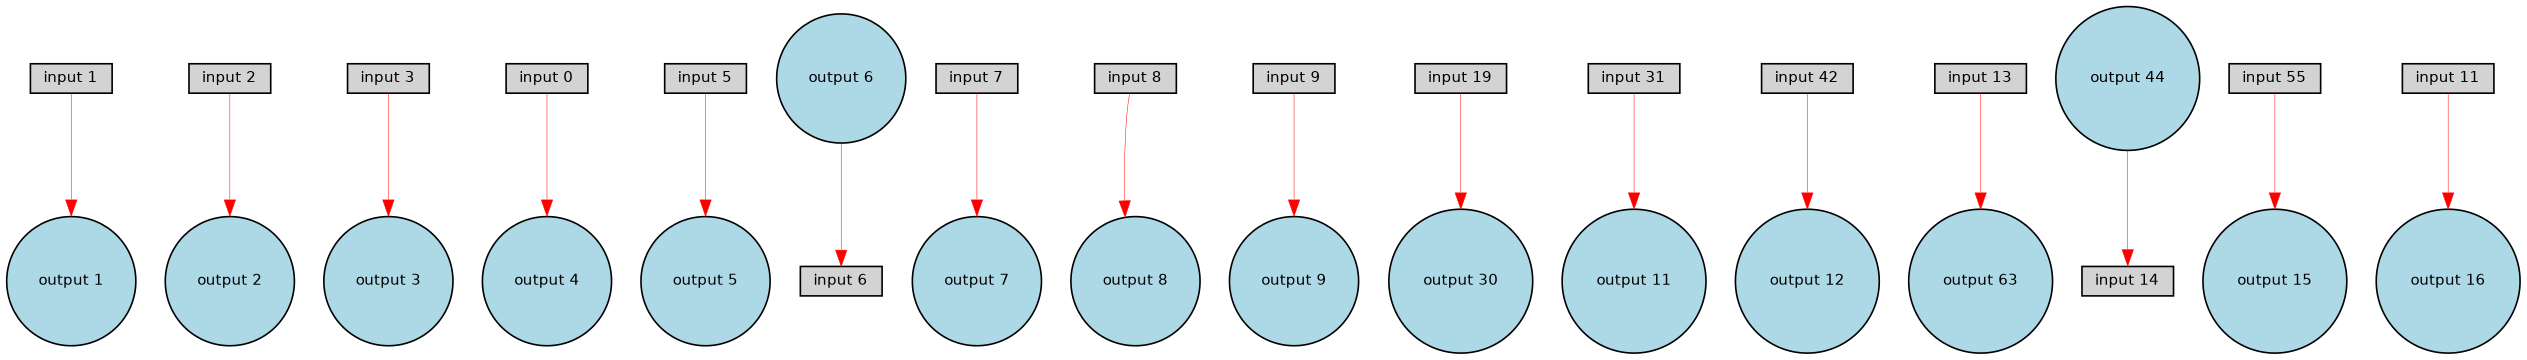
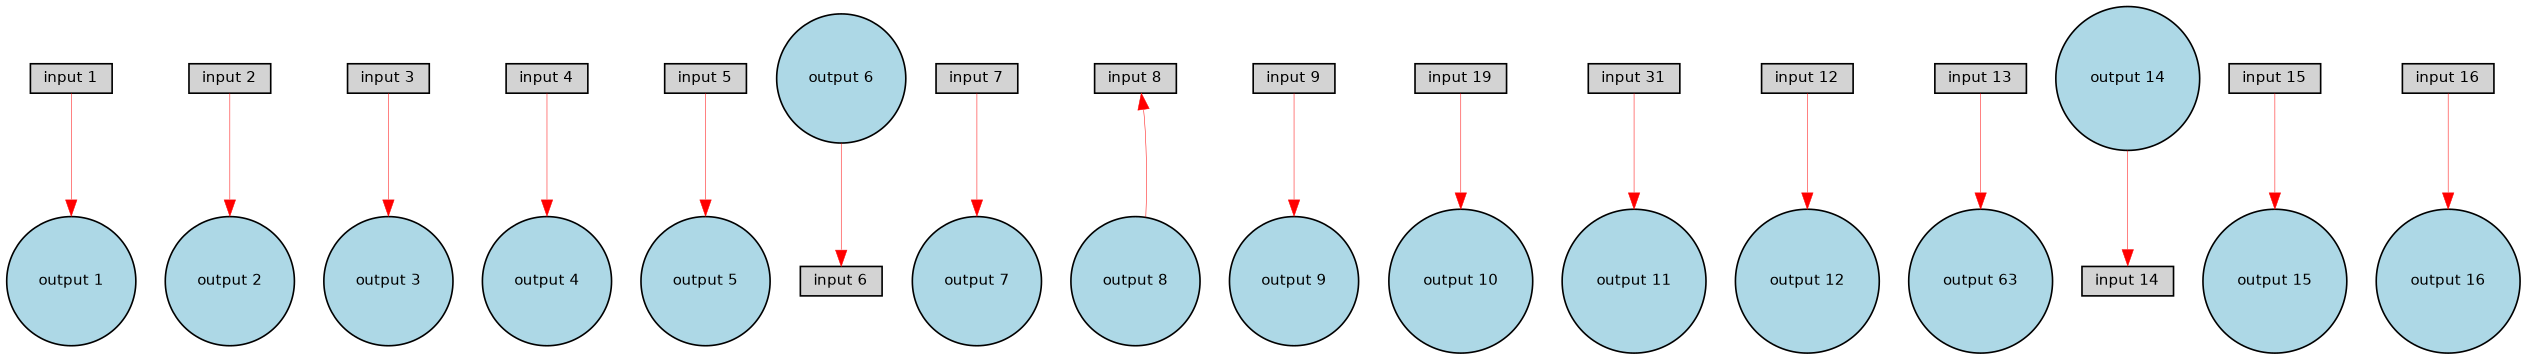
node "input 0": label "input 0" -> "input 4"
node "input 42": label "input 42" -> "input 12"
node "output 44": label "output 44" -> "output 14"
node "input 55": label "input 55" -> "input 15"
node "input 11": label "input 11" -> "input 16"
edge "input 8" -> "output 8": reversed
node "output 30": label "output 30" -> "output 10"
